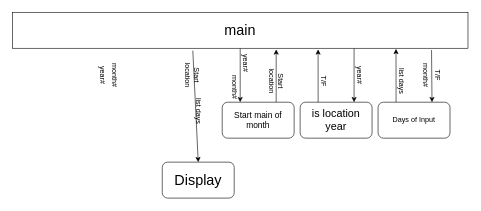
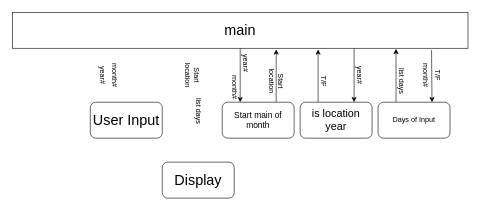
node "User Input": added
edge "main" -> "Display": removed
